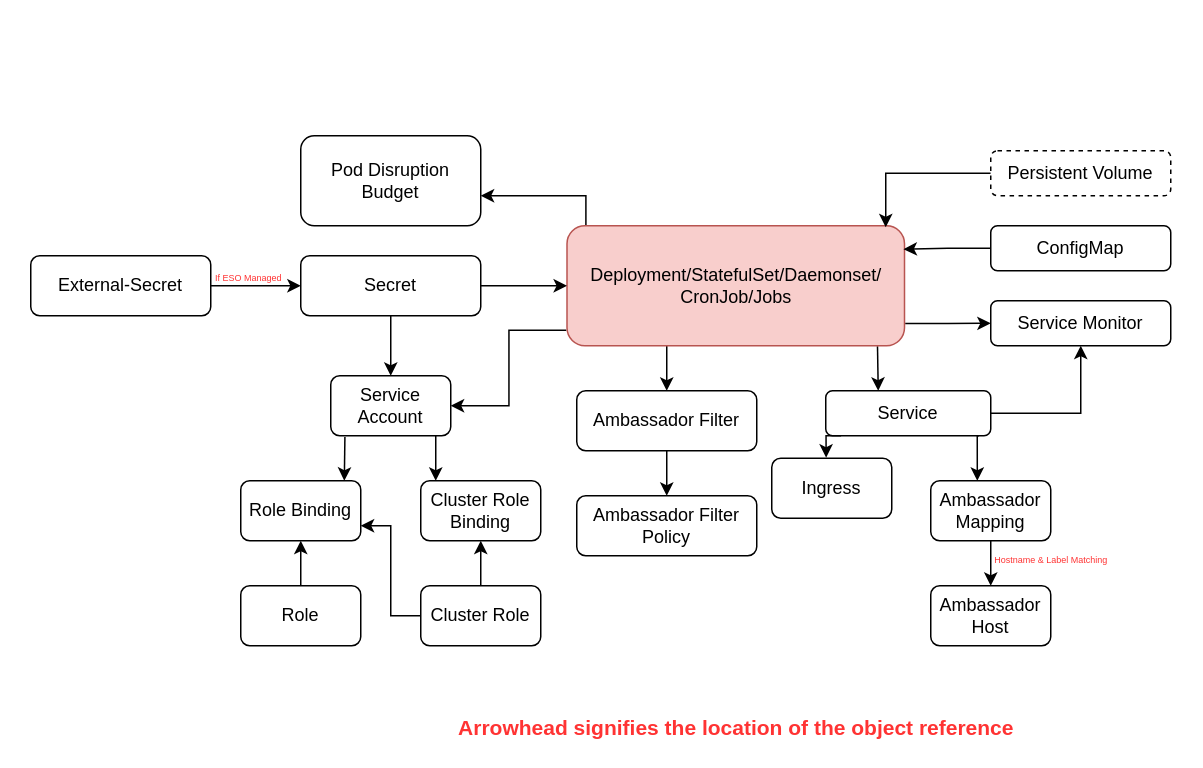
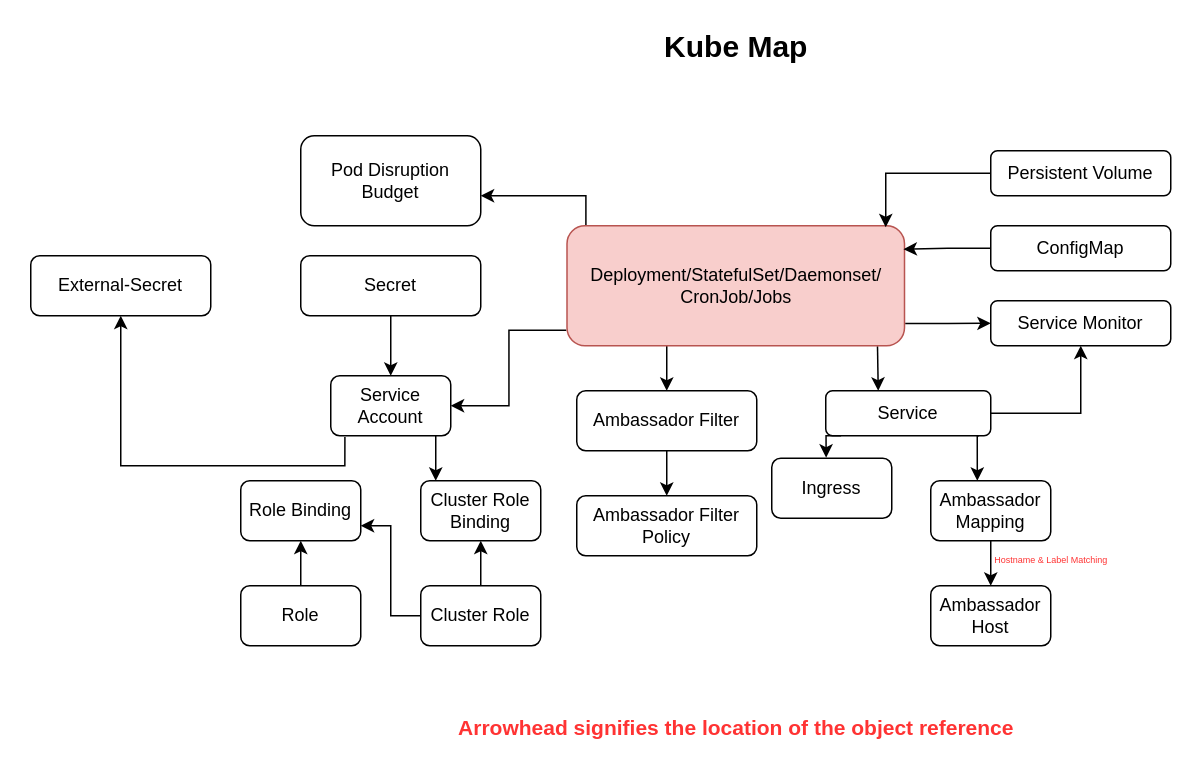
node "Kube Map": added
node "Persistent Volume": style dashed -> solid
edge "External-Secret" -> "Secret": removed, label "If ESO Managed"
edge "Secret" -> "Deployment/StatefulSet/Daemonset/ CronJob/Jobs": removed
edge "Service Account" -> "Role Binding": now "Service Account" -> "External-Secret"
